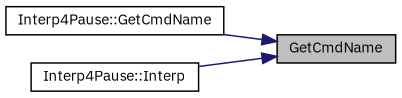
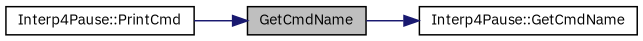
edge "Interp4Pause::GetCmdName" -> "GetCmdName": reversed
node "Interp4Pause::Interp": label "Interp4Pause::Interp" -> "Interp4Pause::PrintCmd"
